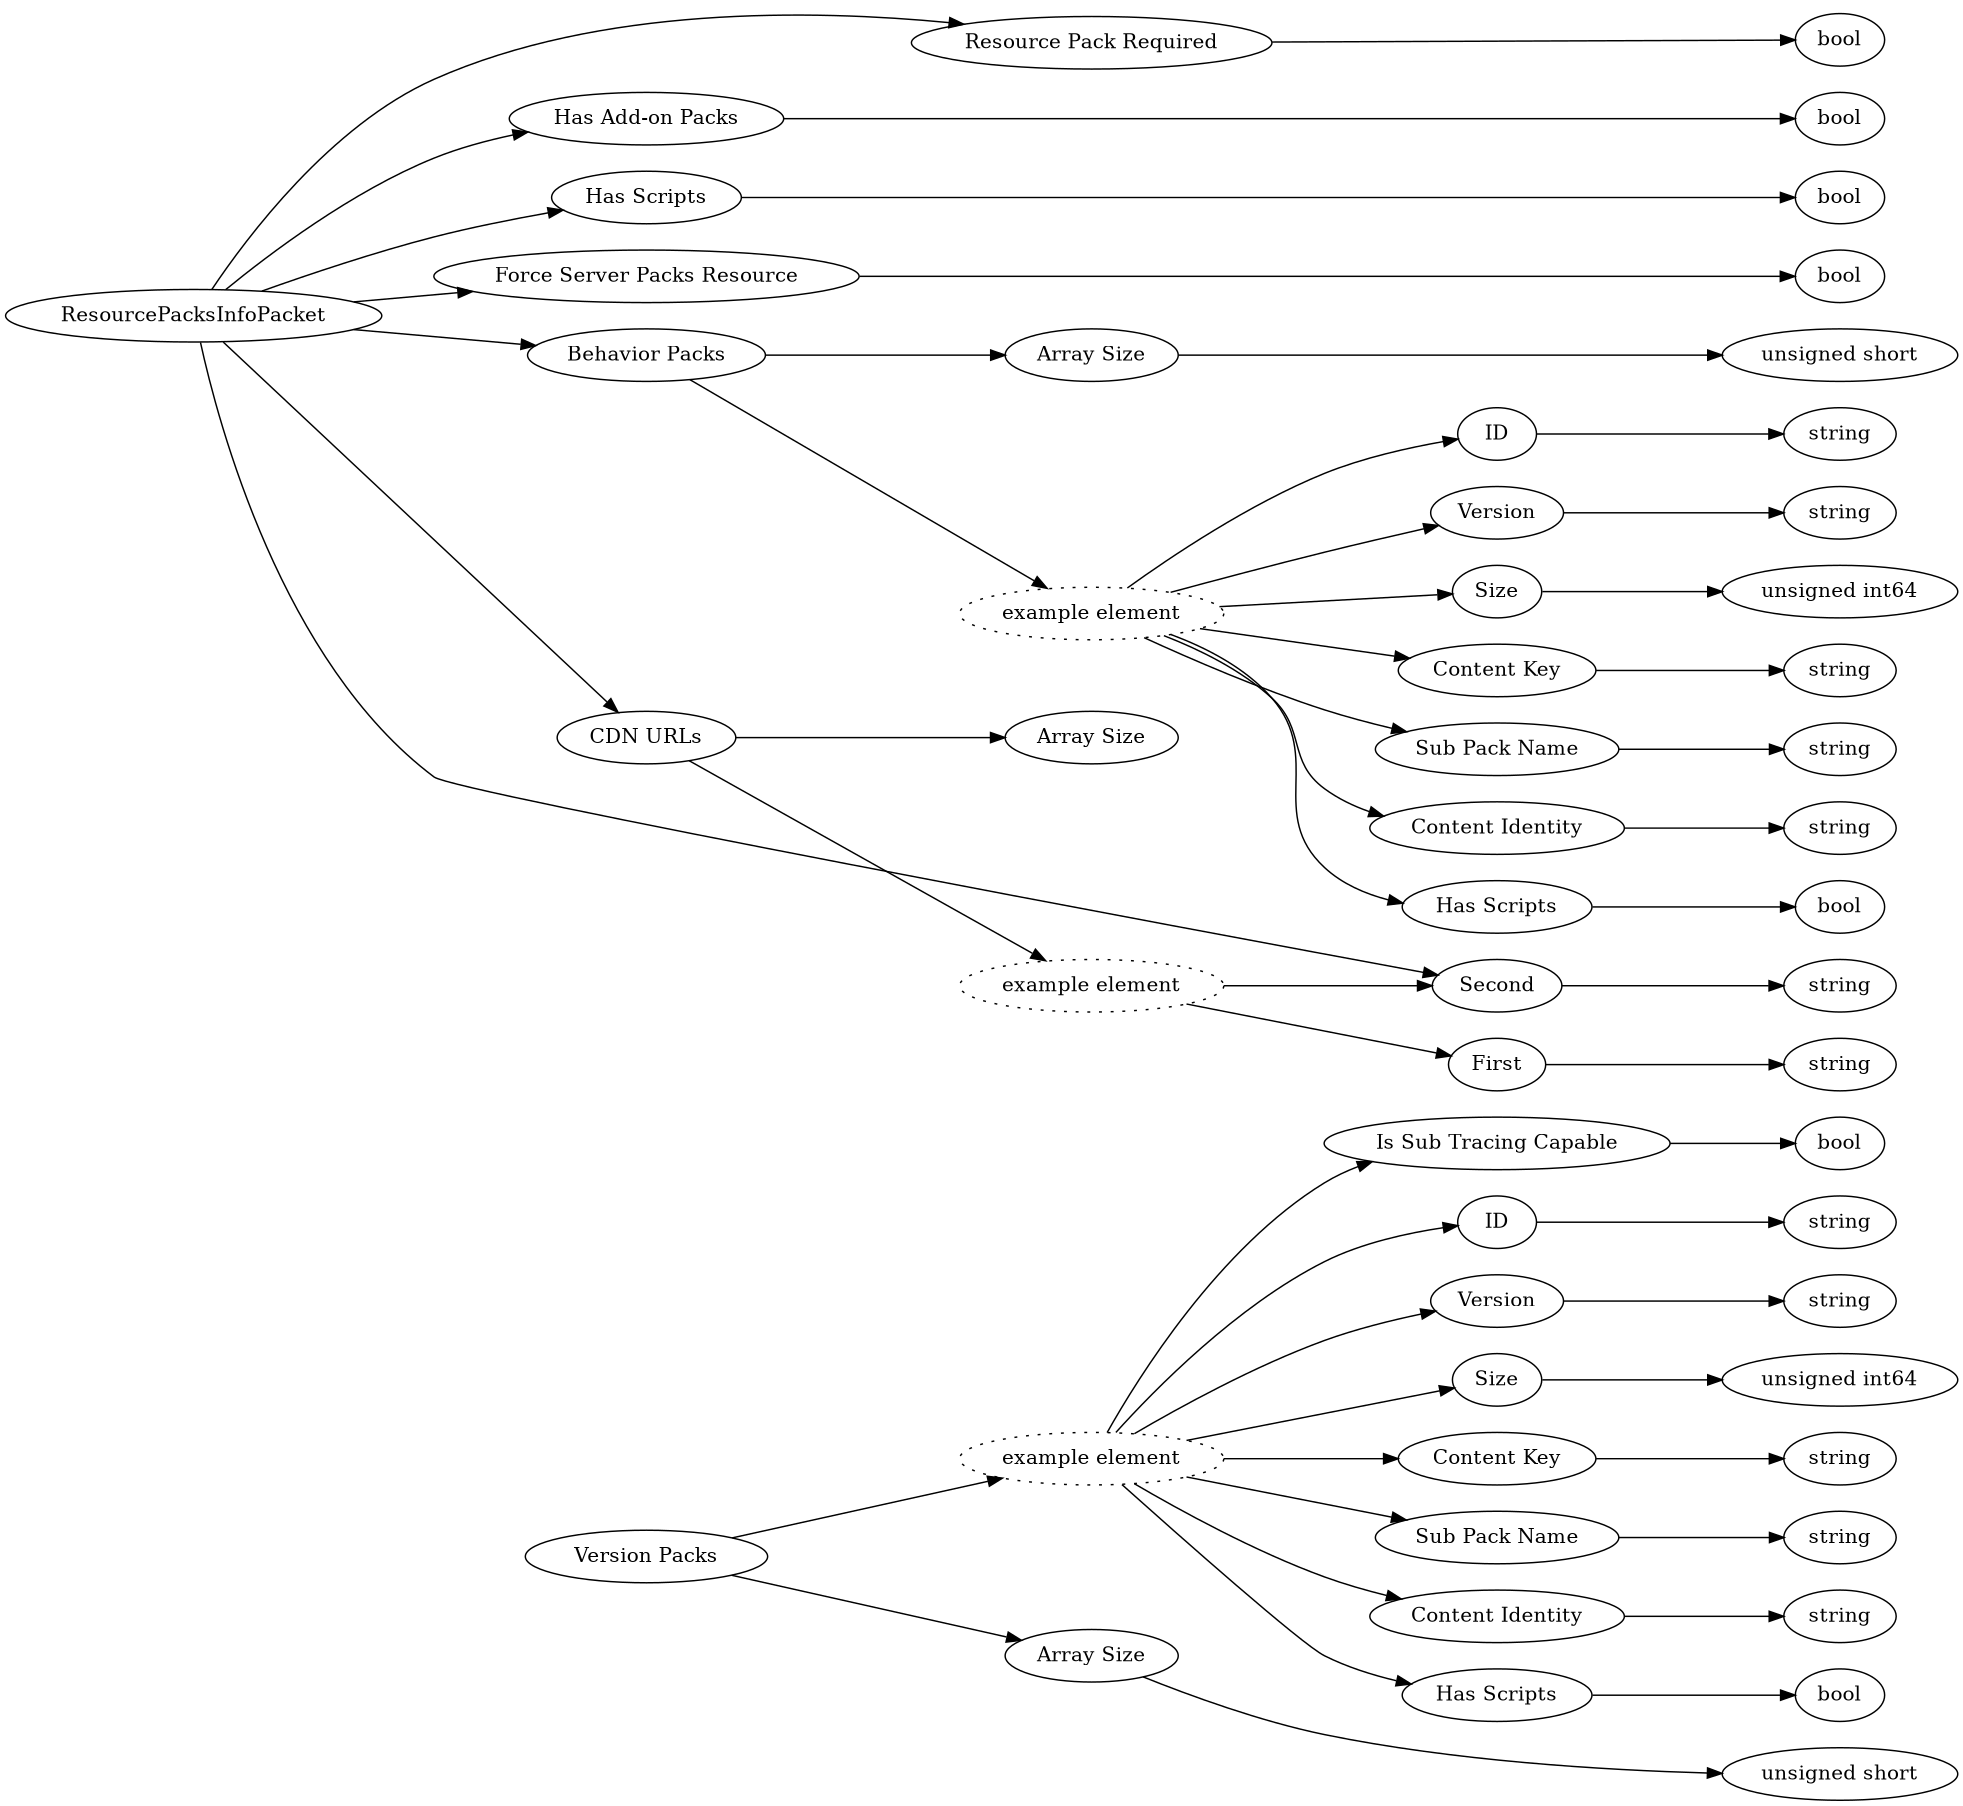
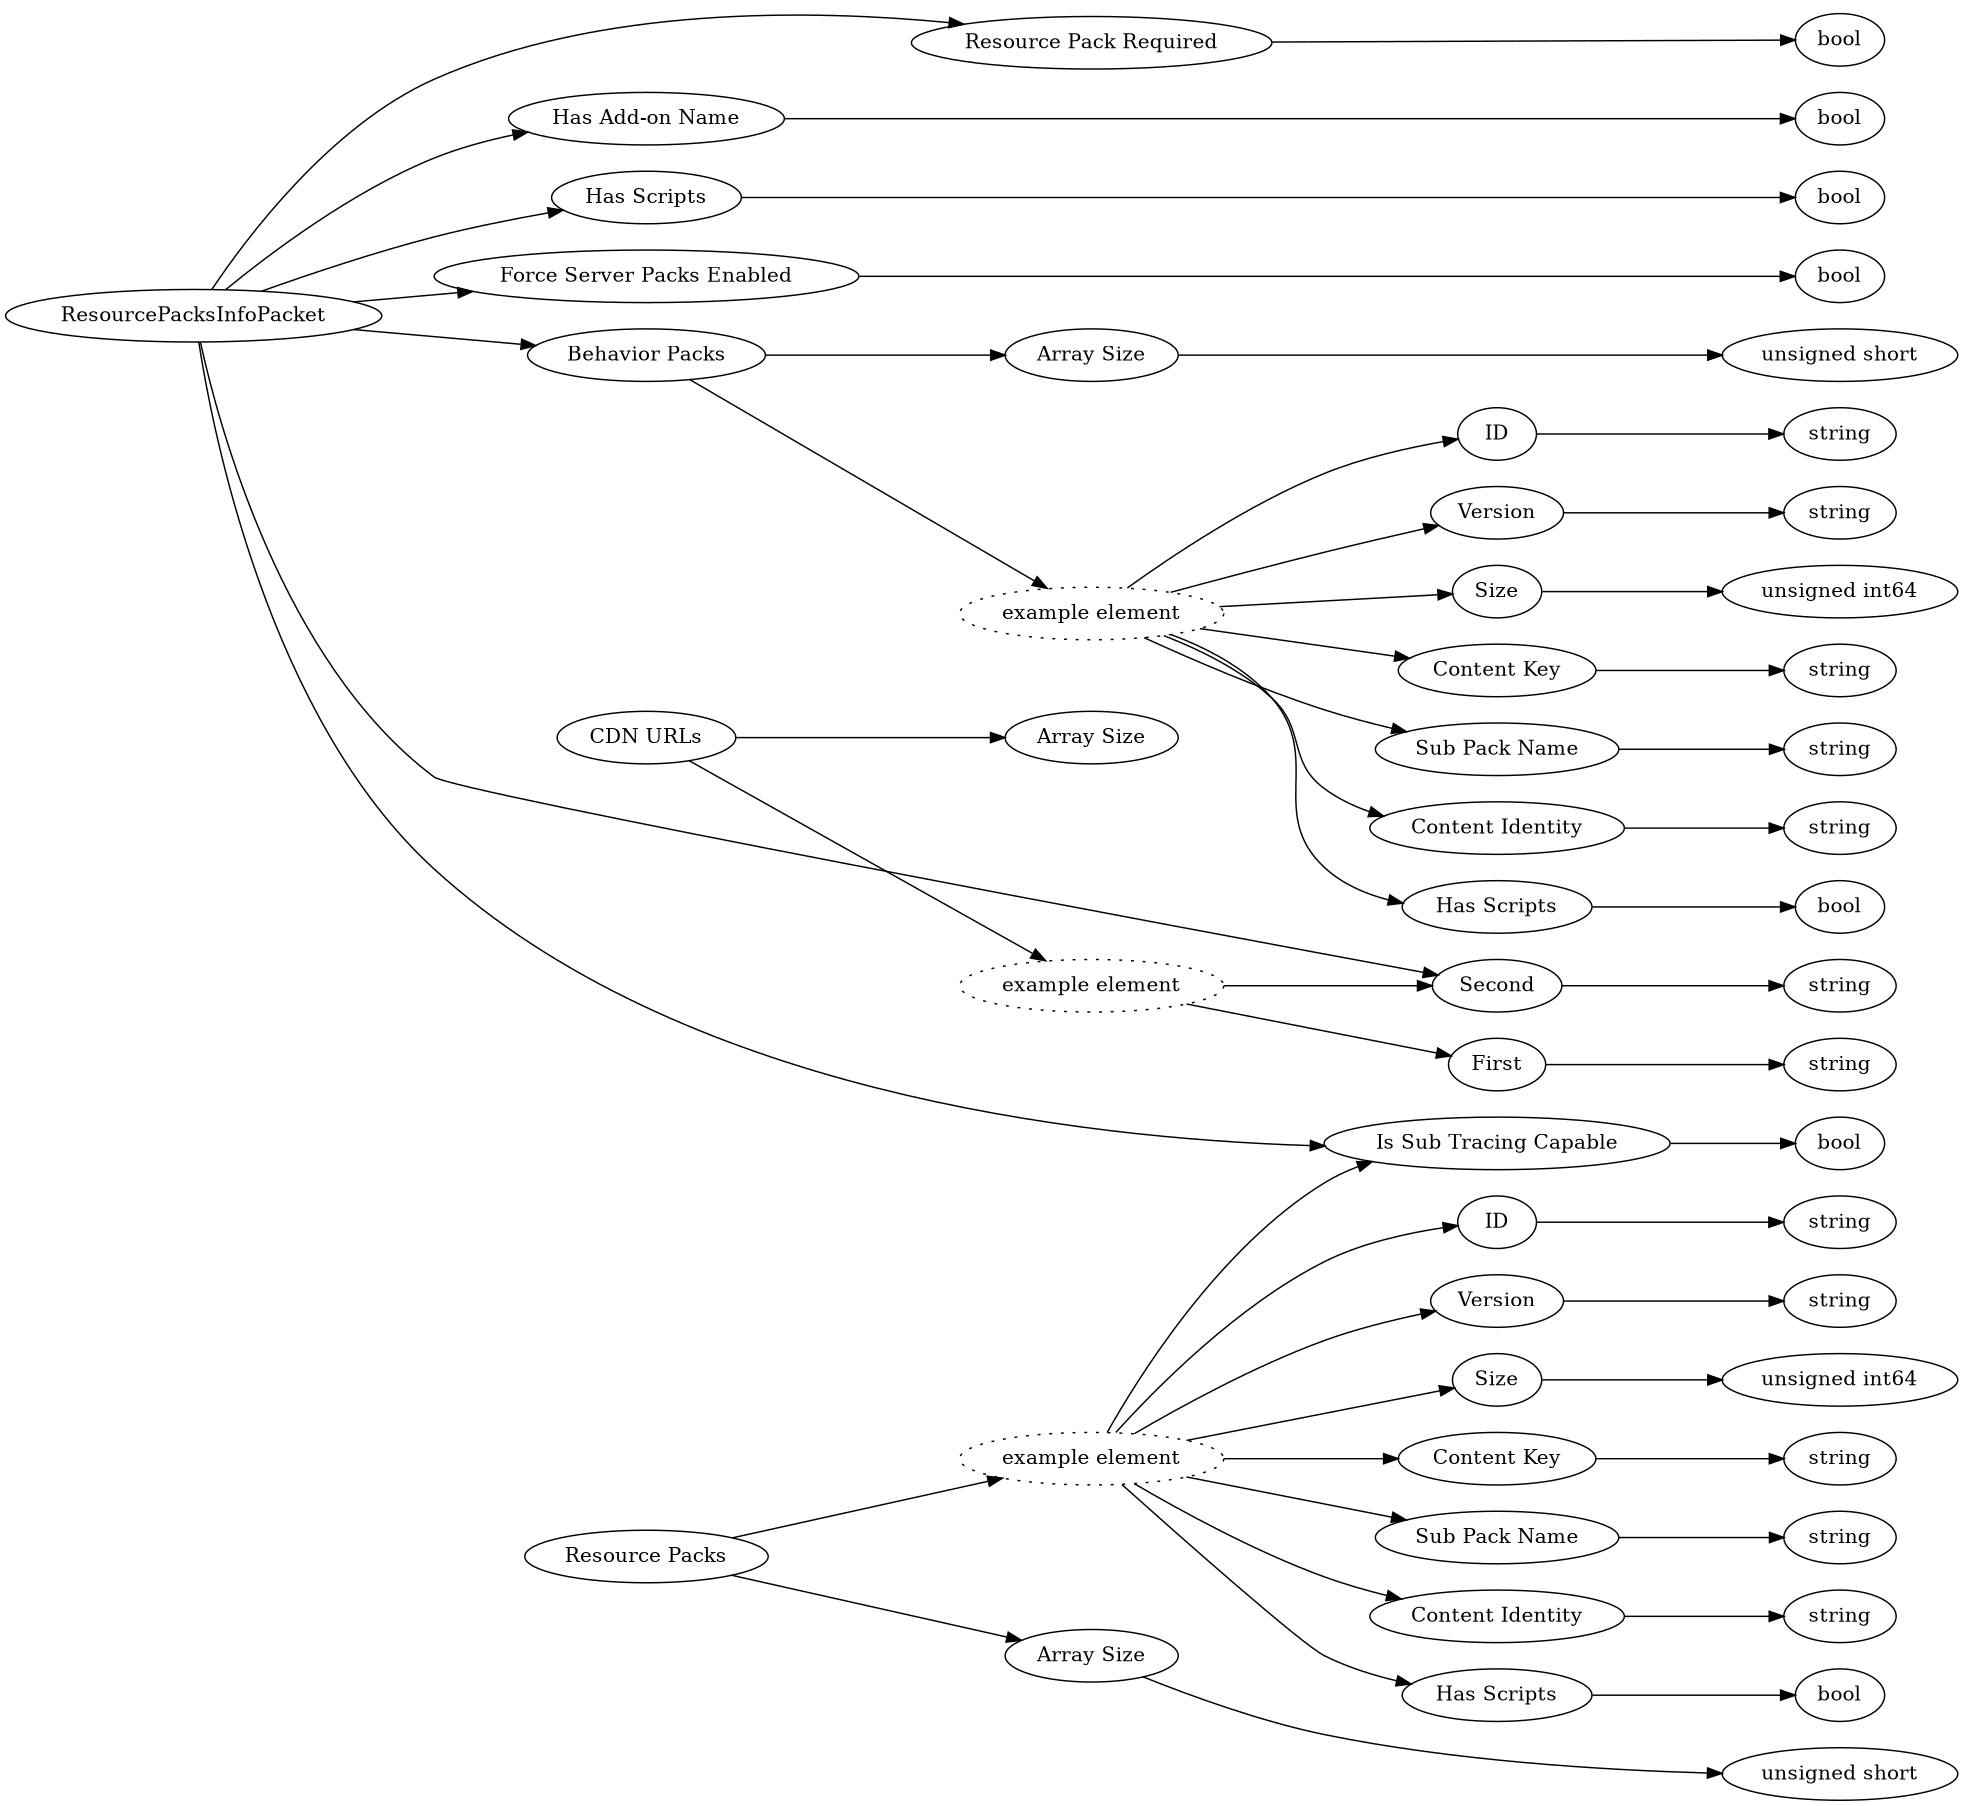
node "Has Add-on Packs": label "Has Add-on Packs" -> "Has Add-on Name"
node "Force Server Packs Resource": label "Force Server Packs Resource" -> "Force Server Packs Enabled"
edge "ResourcePacksInfoPacket" -> "CDN URLs": now "ResourcePacksInfoPacket" -> "Is Sub Tracing Capable"
node "Version Packs": label "Version Packs" -> "Resource Packs"
